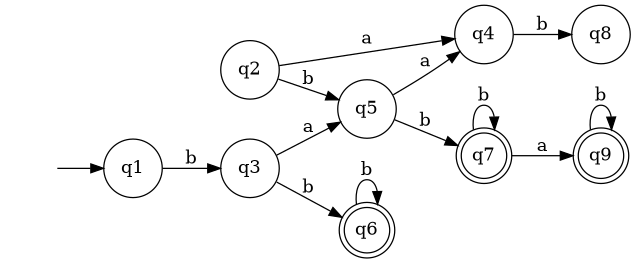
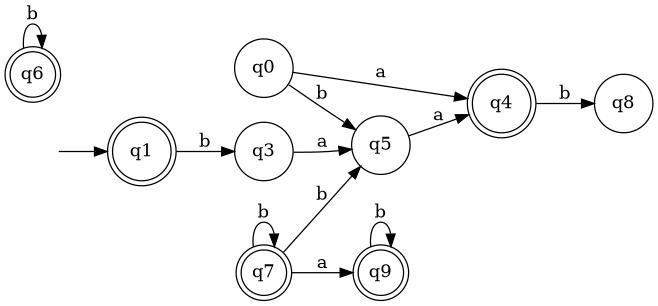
node "q4": shape circle -> doublecircle
node "q2": label "q2" -> "q0"
edge "q5" -> "q7": reversed
node "q1": shape circle -> doublecircle
edge "q3" -> "q6": removed, label "b"
